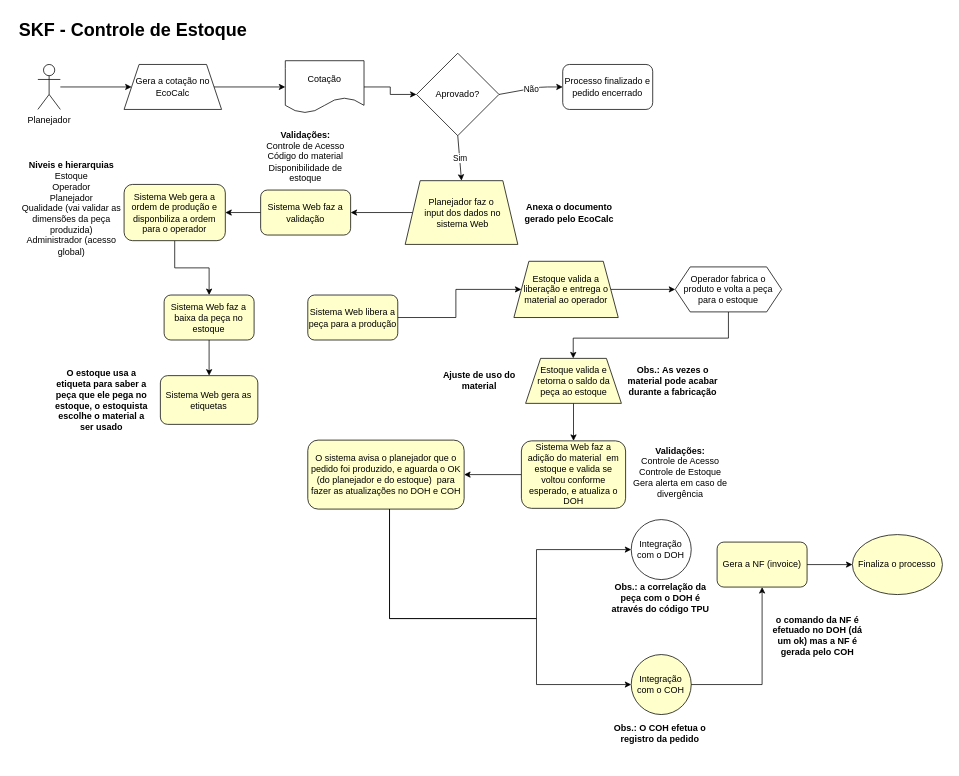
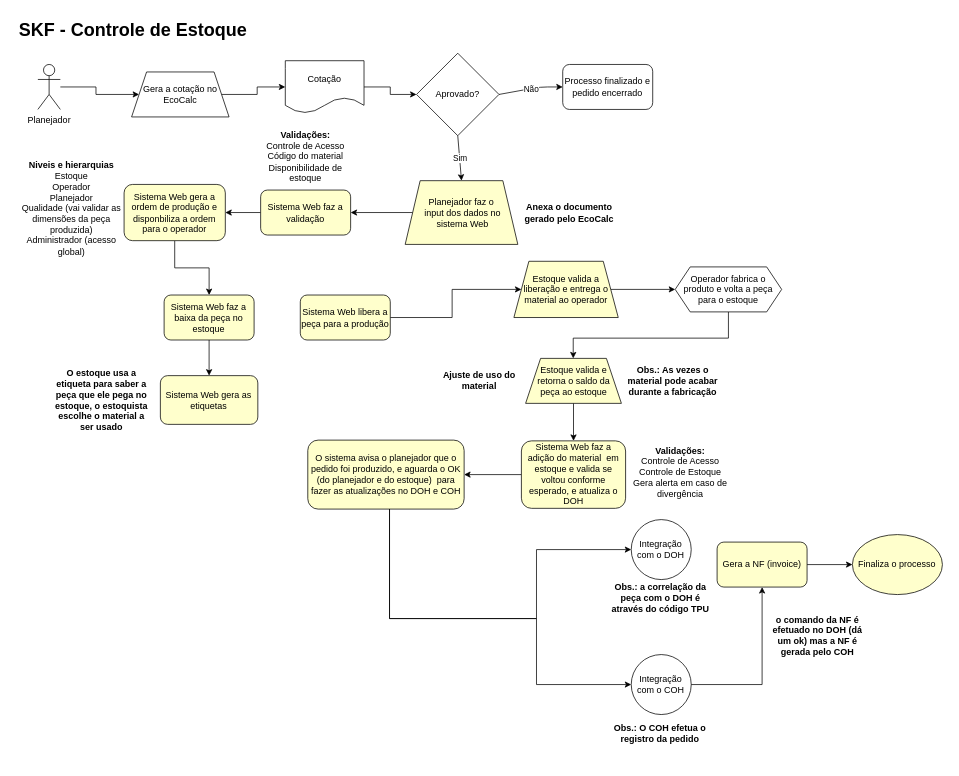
node "Gera a cotação no EcoCalc": moved (173, 87) -> (180, 94)
node "Sistema Web libera a peça para a produção": moved (353, 317) -> (345, 317)
node "Integração com o COH": fillcolor #ffffcc -> #ffffff
